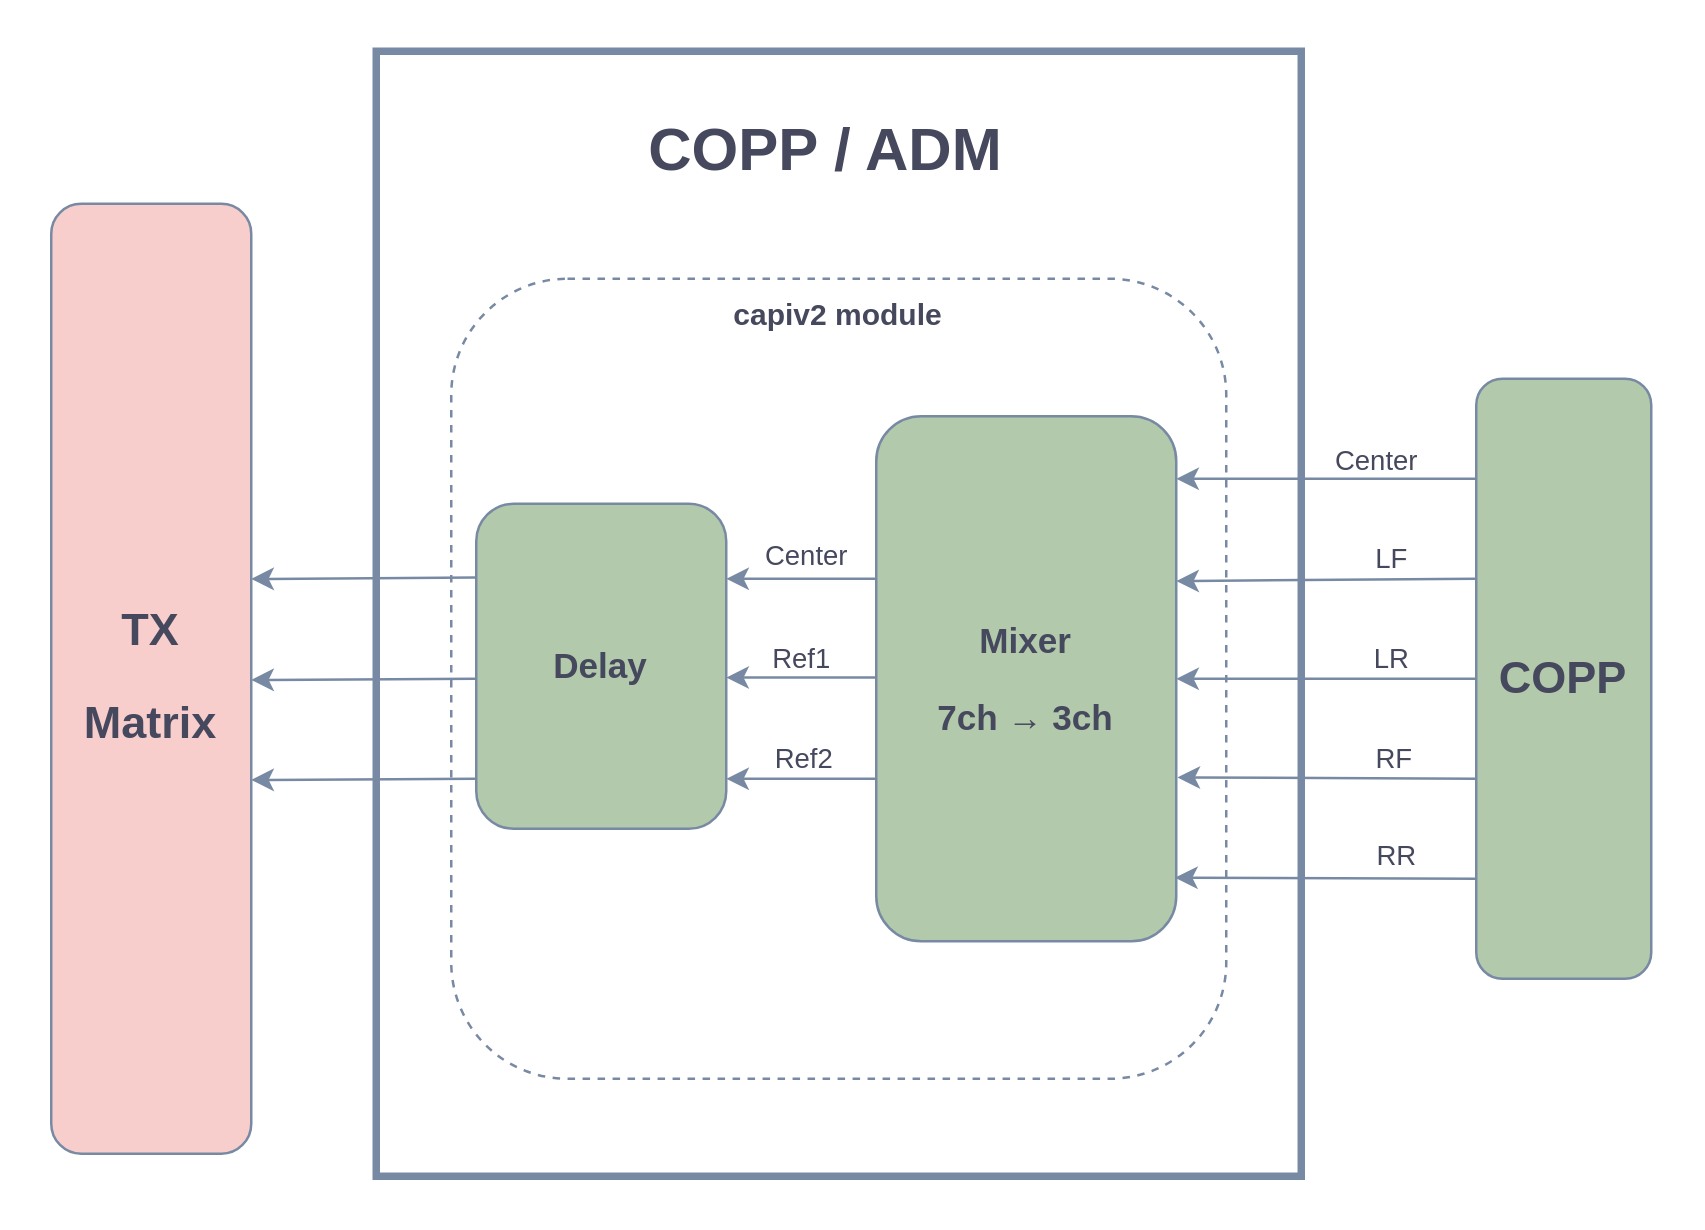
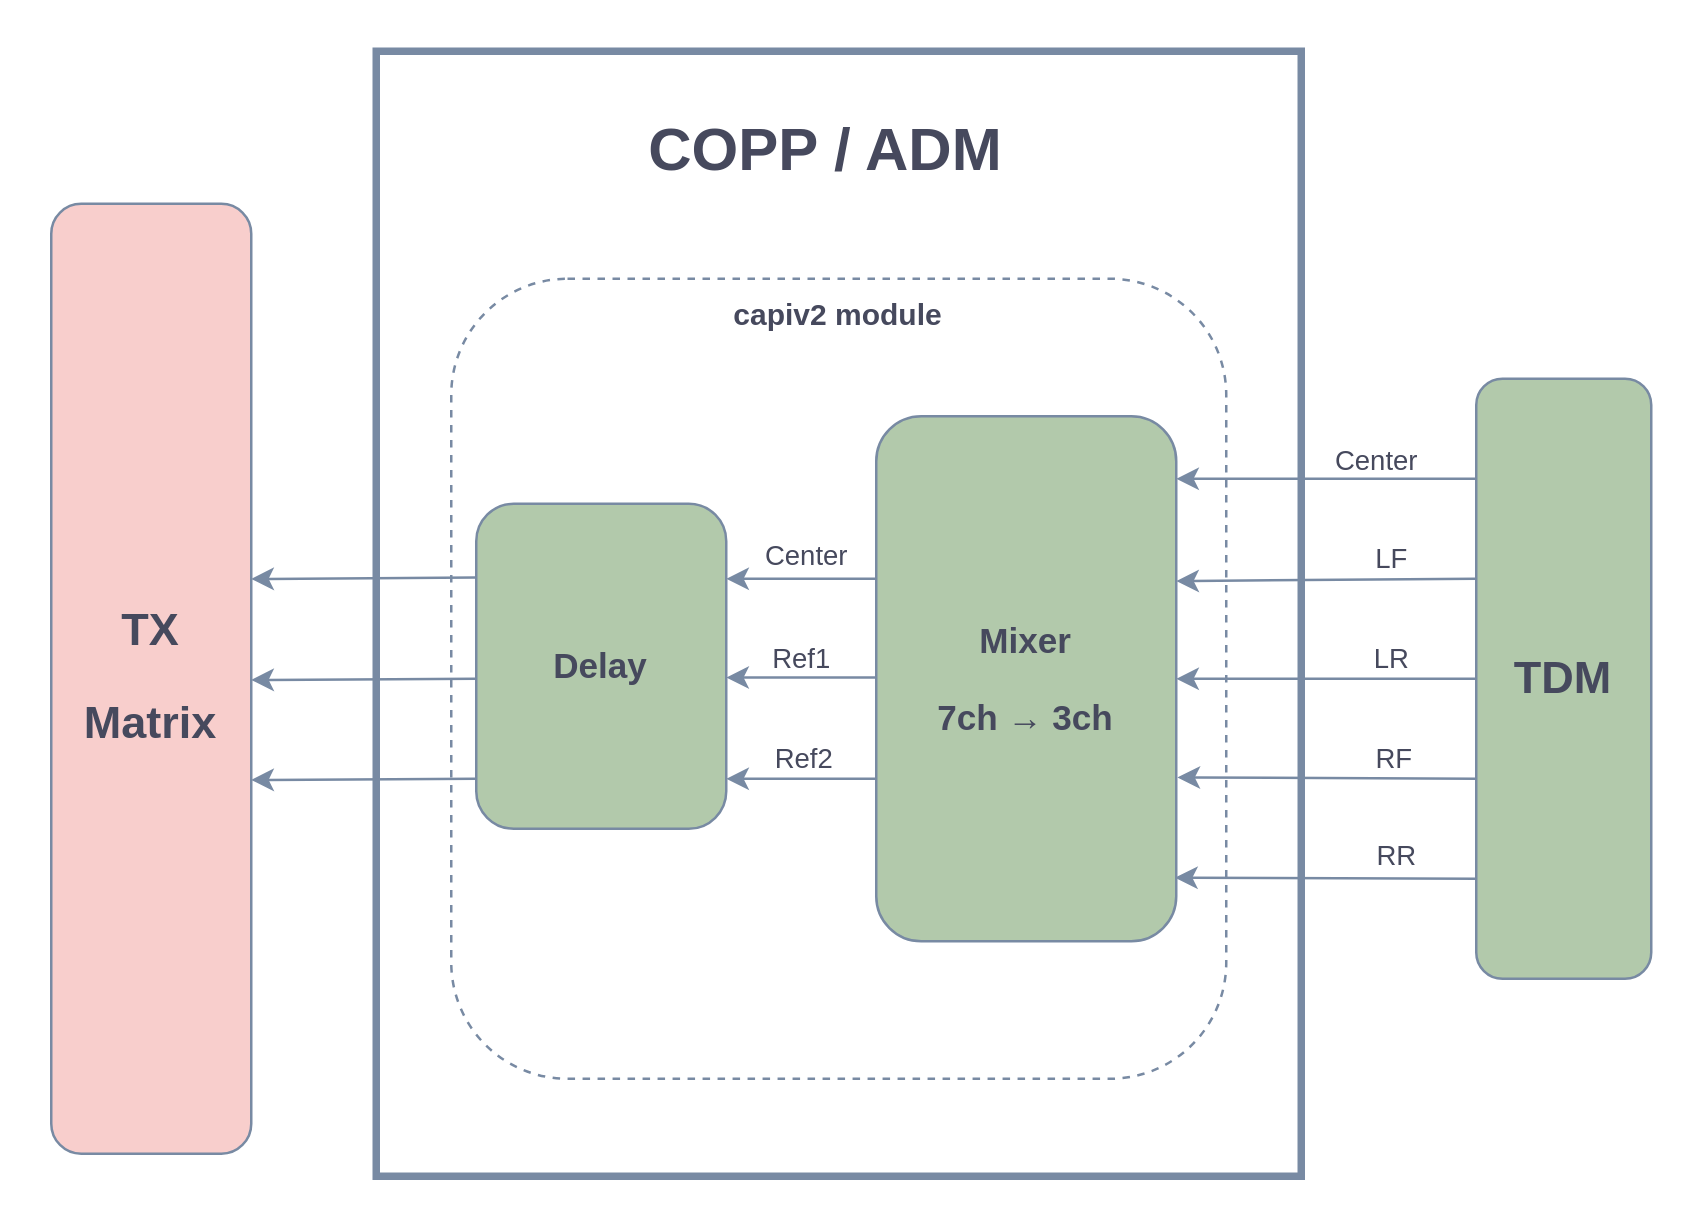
node "COPP": label "COPP" -> "TDM"
